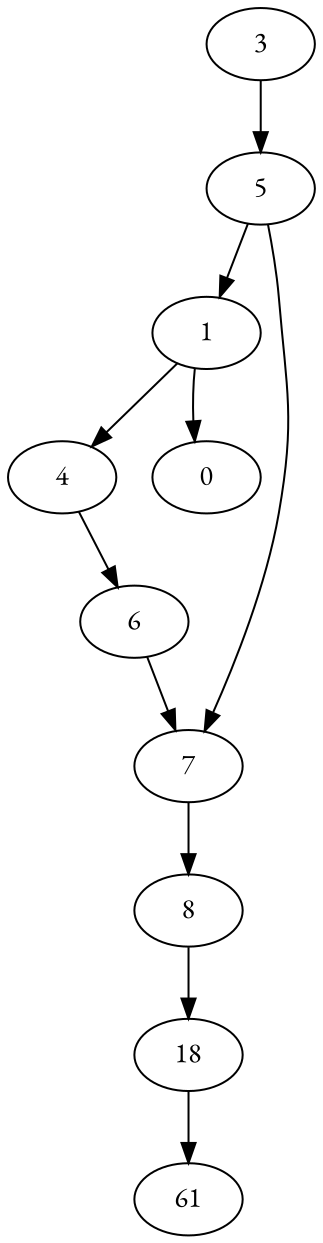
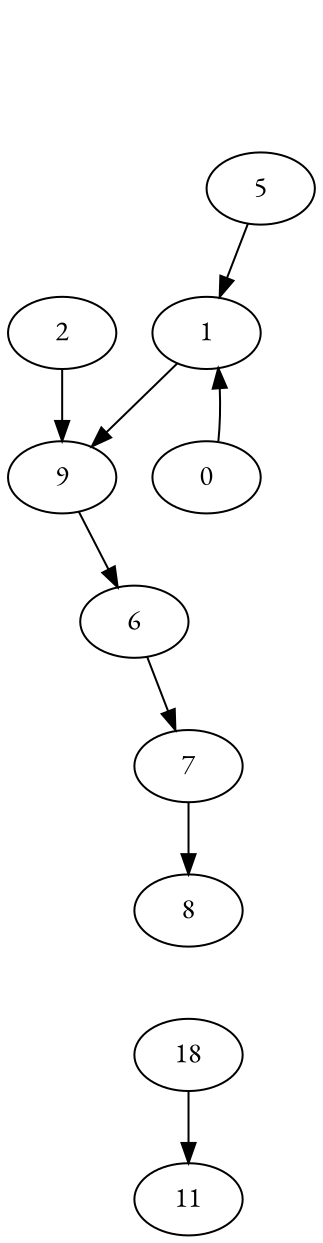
node "3": removed
node "2": added
edge "1" -> "0": reversed
edge "5" -> "7": removed
node "4": label "4" -> "9"
edge "8" -> "18": removed
node "61": label "61" -> "11"
